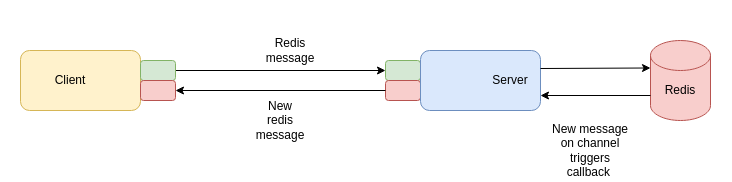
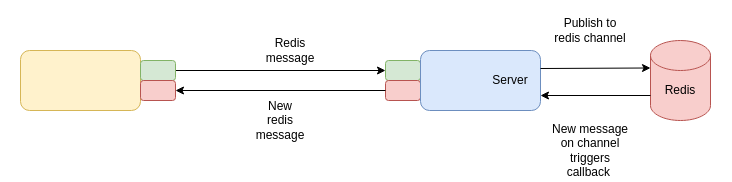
node "Publish to redis channel": added
node "Client": removed
